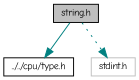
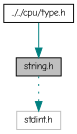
edge "string.h" -> "../../cpu/type.h": reversed
